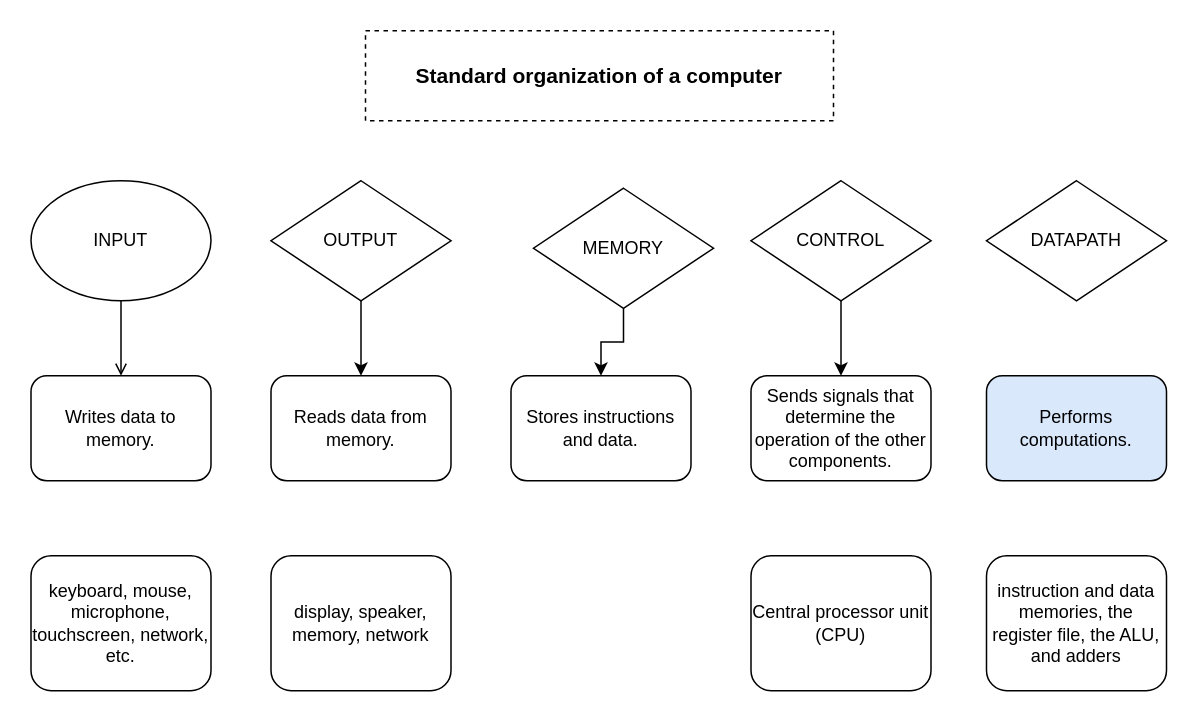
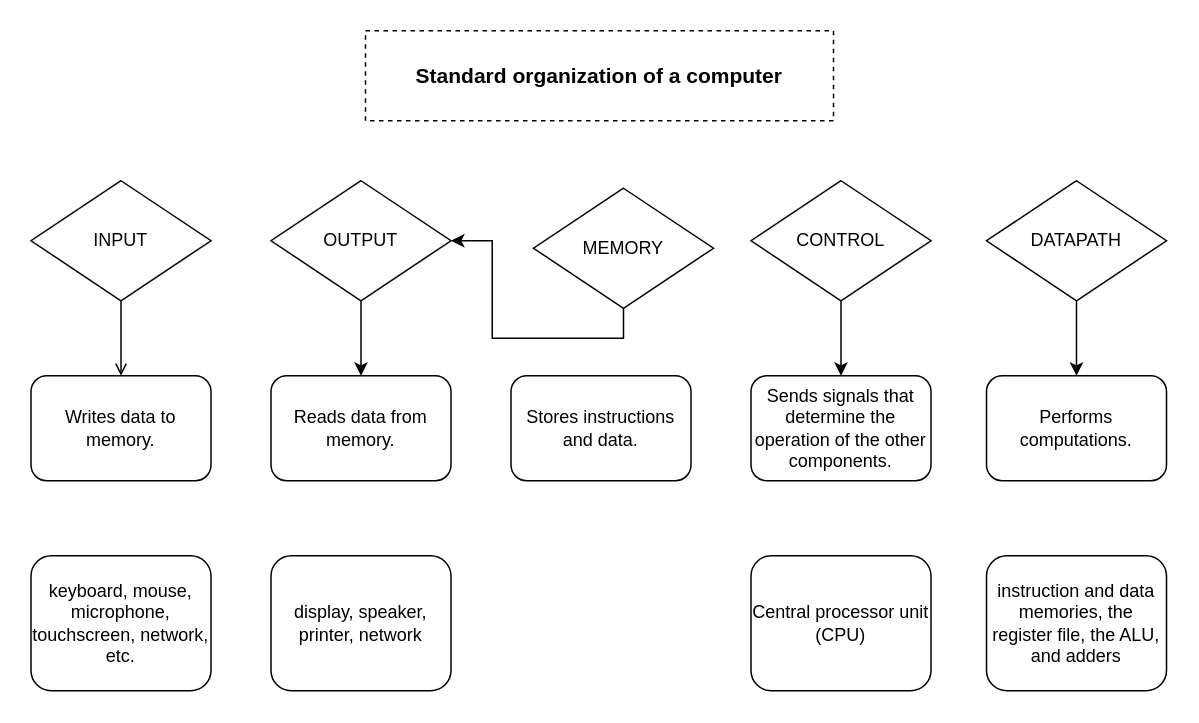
node "INPUT": shape ellipse -> diamond
edge "DATAPATH" -> "Performs computations.": added
edge "MEMORY" -> "Stores instructions and data.": now "MEMORY" -> "OUTPUT"
node "Performs computations.": fillcolor #dae8fc -> #ffffff
node "display, speaker, memory, network": label "display, speaker, memory, network" -> "display, speaker, printer, network"
